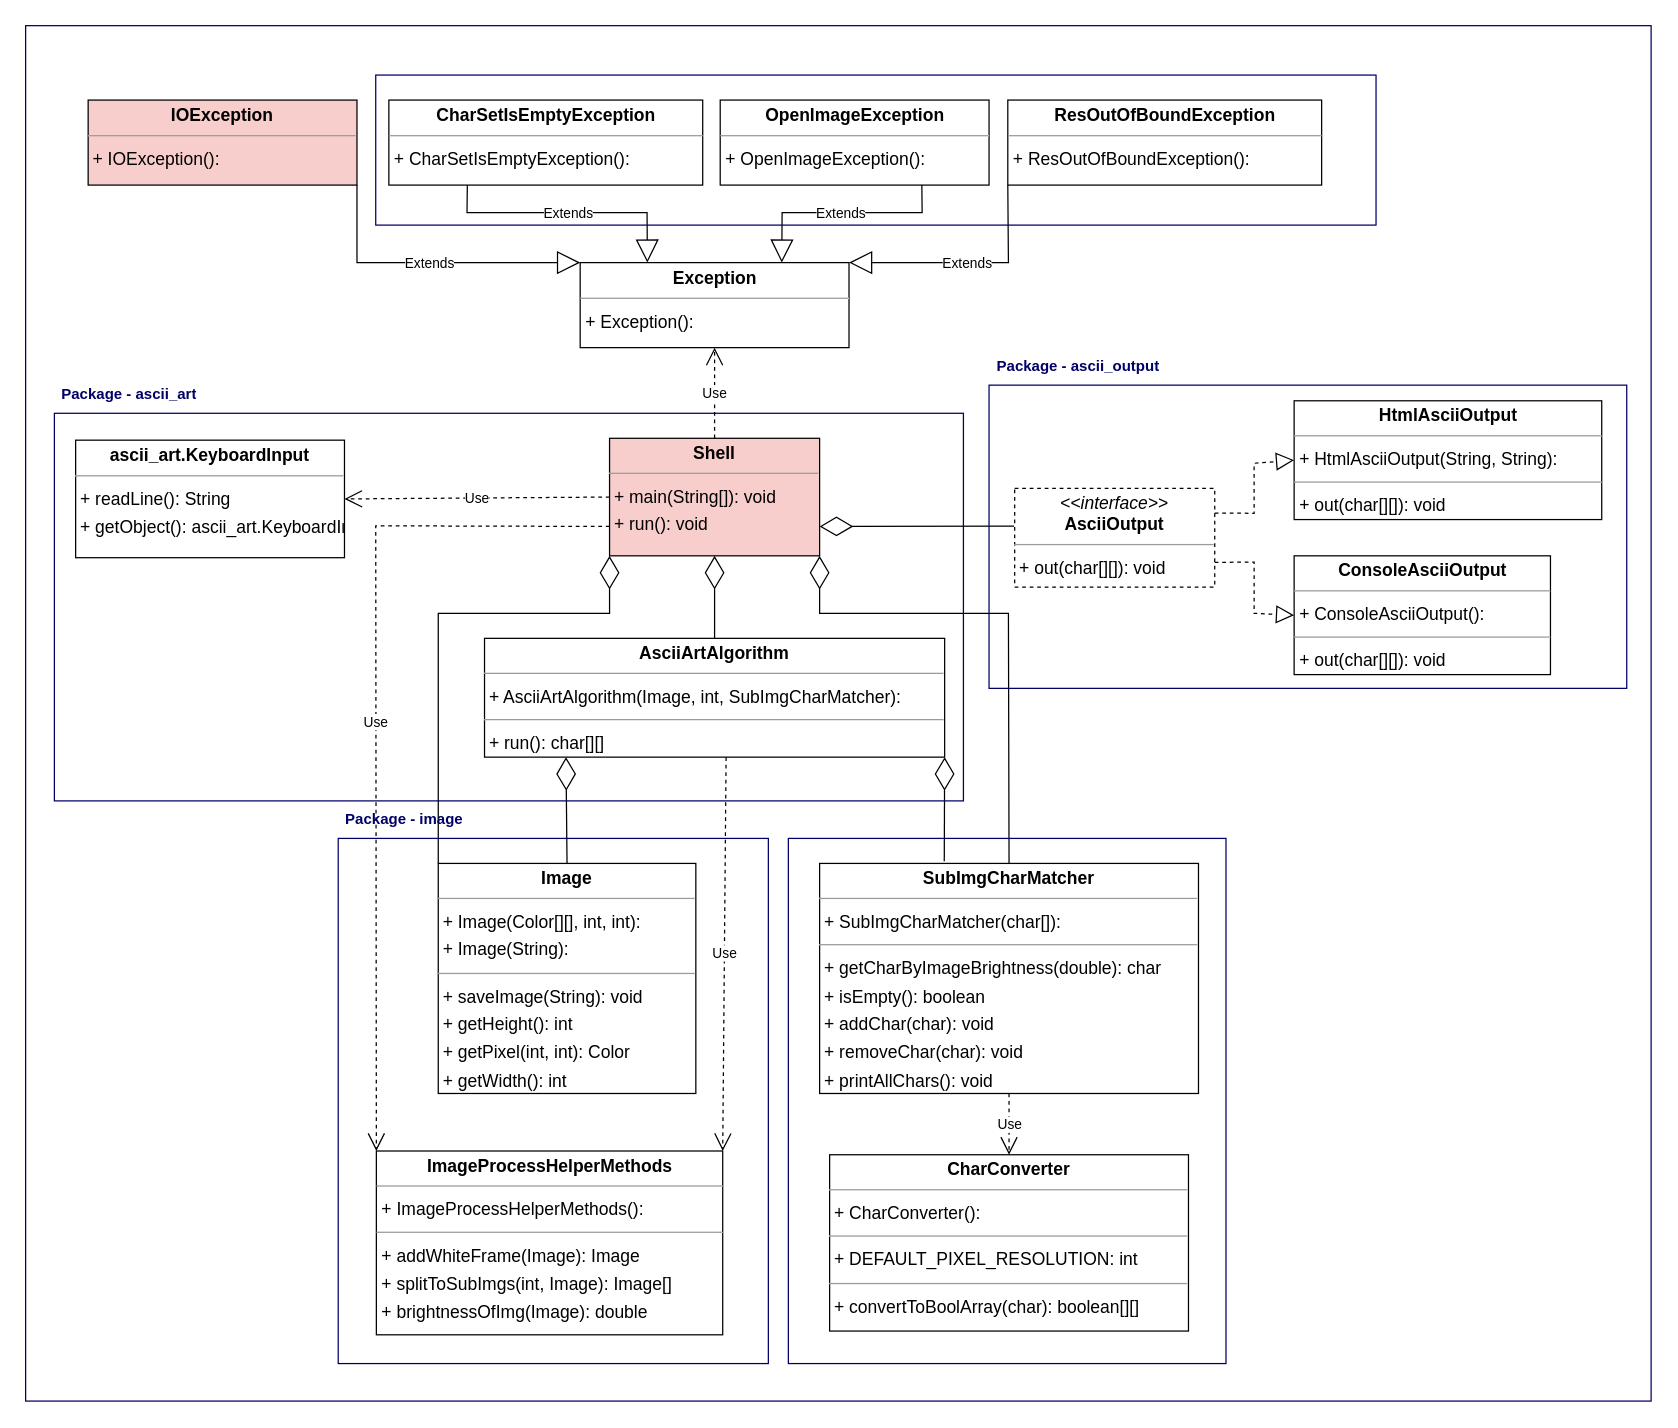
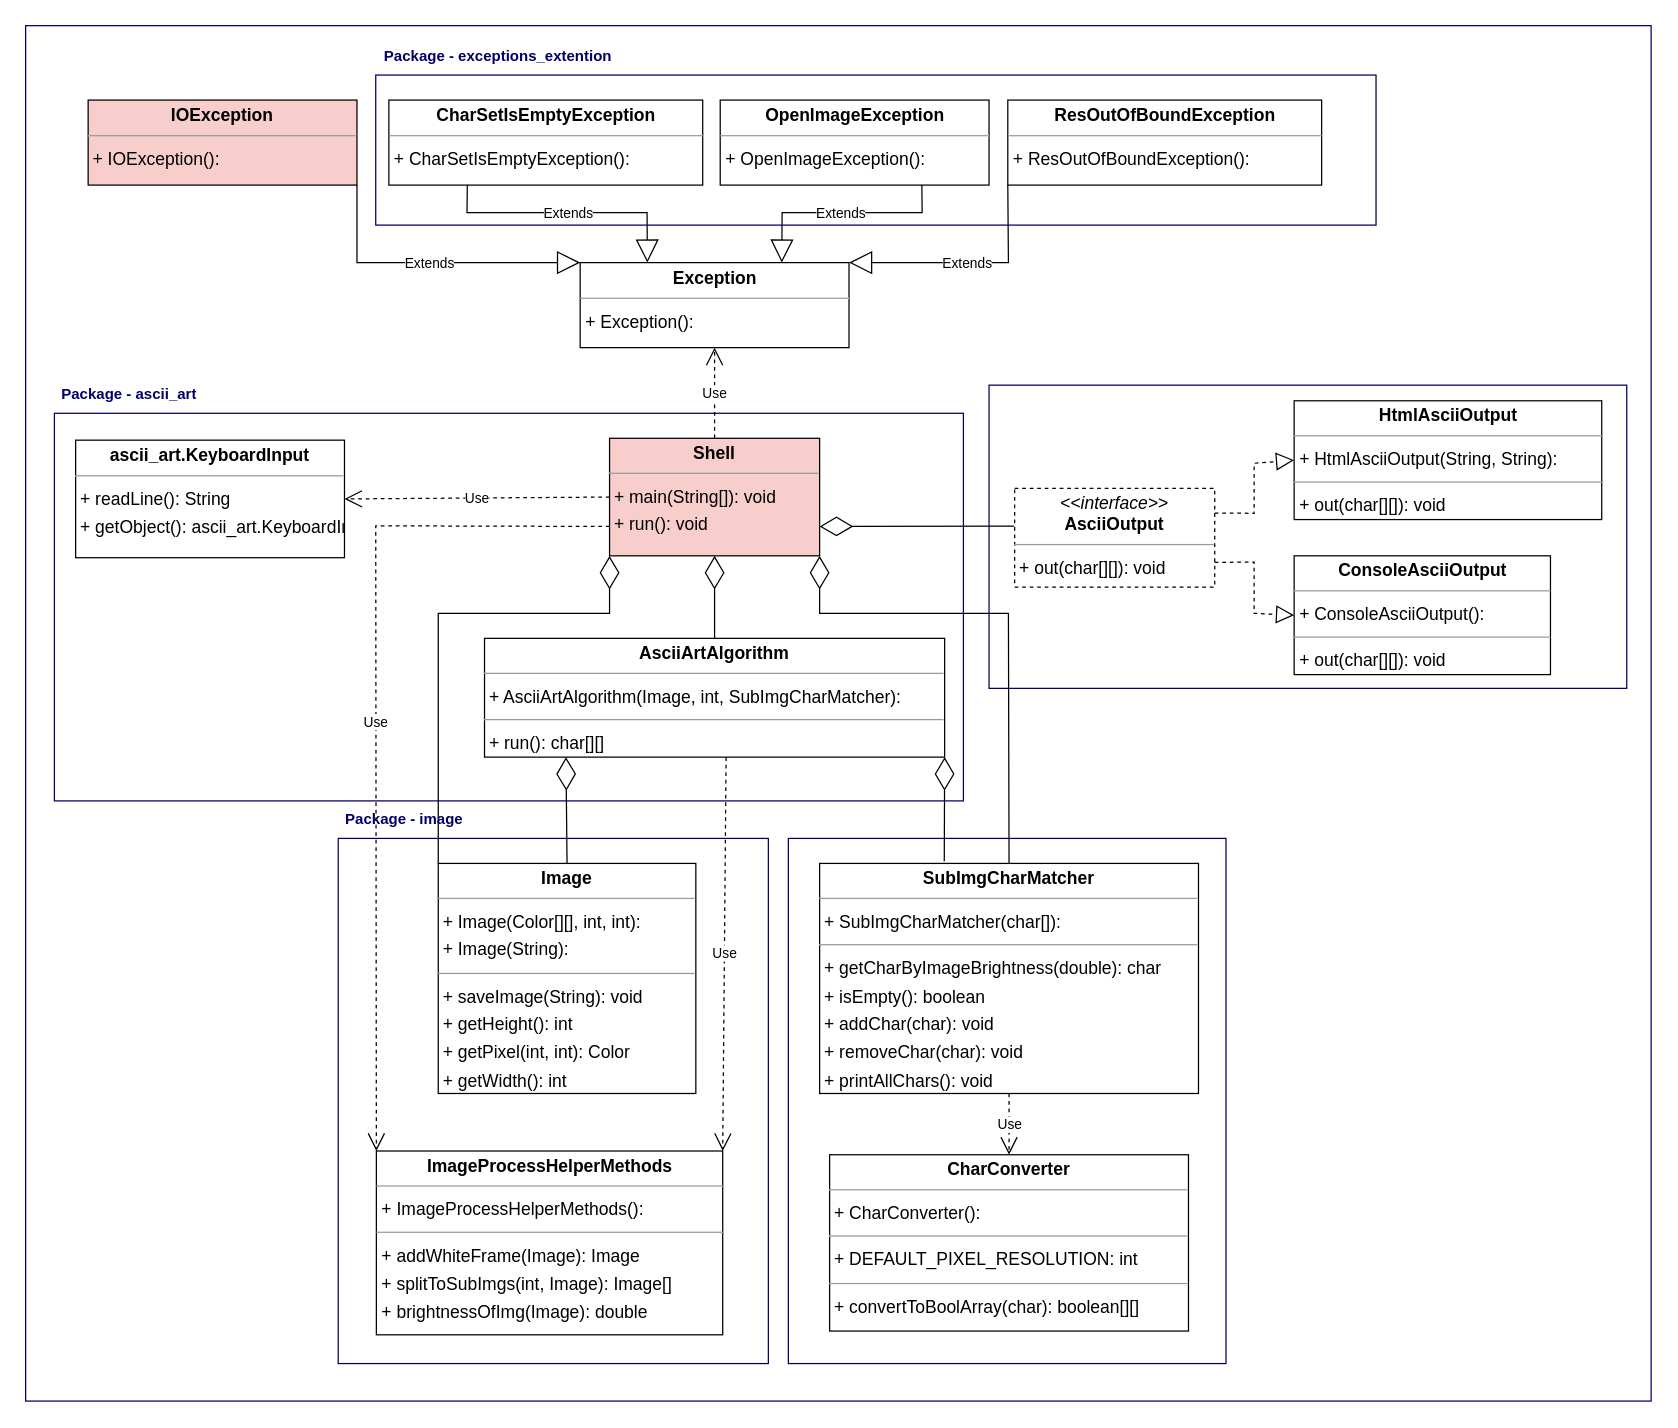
node "Package - exceptions_extention": added
node "Package - ascii_output": removed
